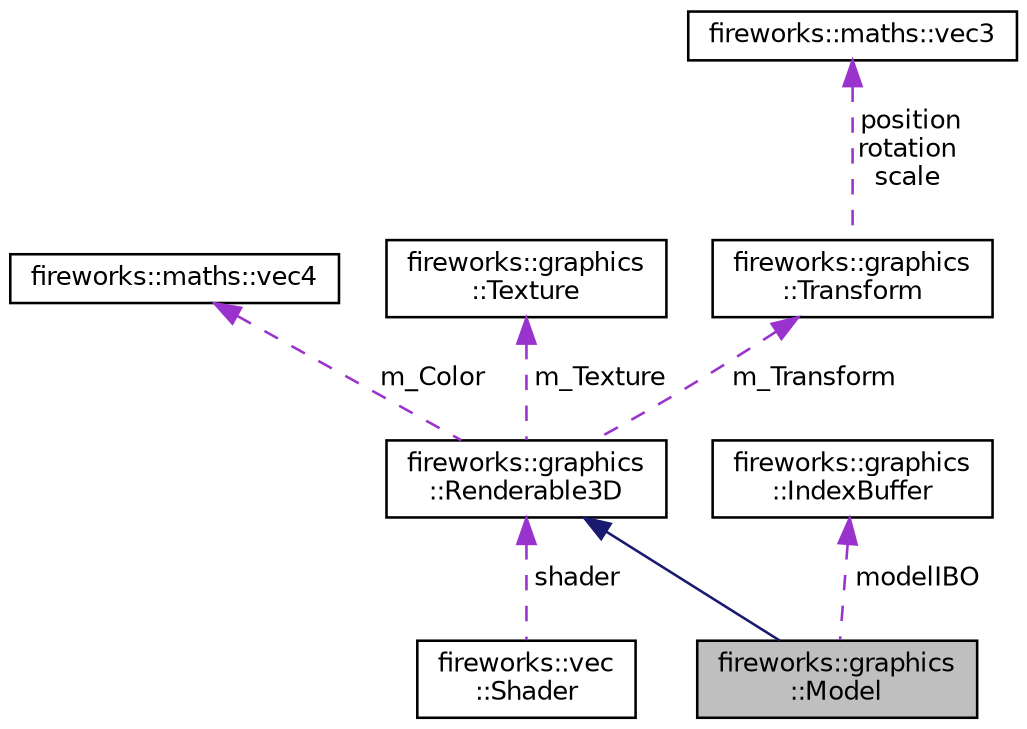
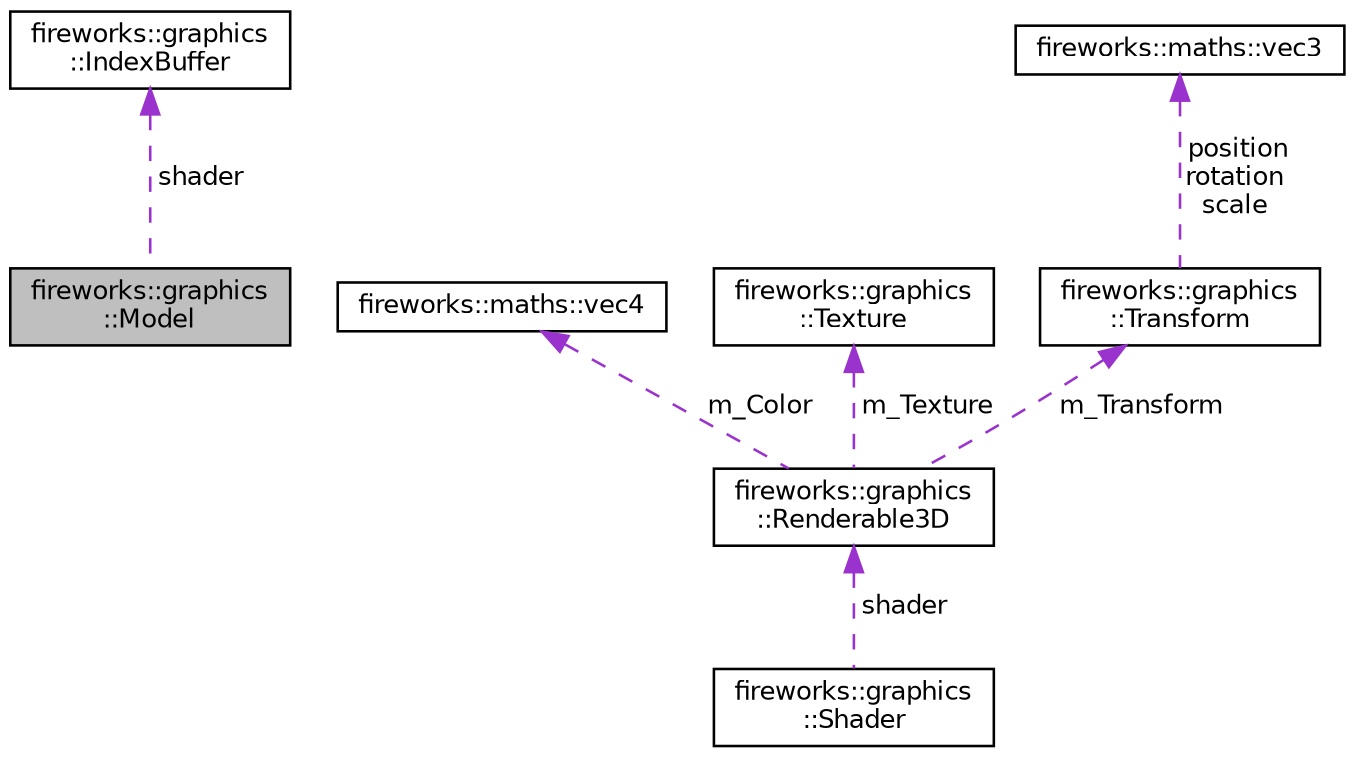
edge "fireworks::graphics ::Model" -> "fireworks::graphics ::IndexBuffer": label " modelIBO" -> " shader"
edge "fireworks::graphics ::Model" -> "fireworks::graphics ::Renderable3D": removed
node "fireworks::vec ::Shader": label "fireworks::vec ::Shader" -> "fireworks::graphics ::Shader"
